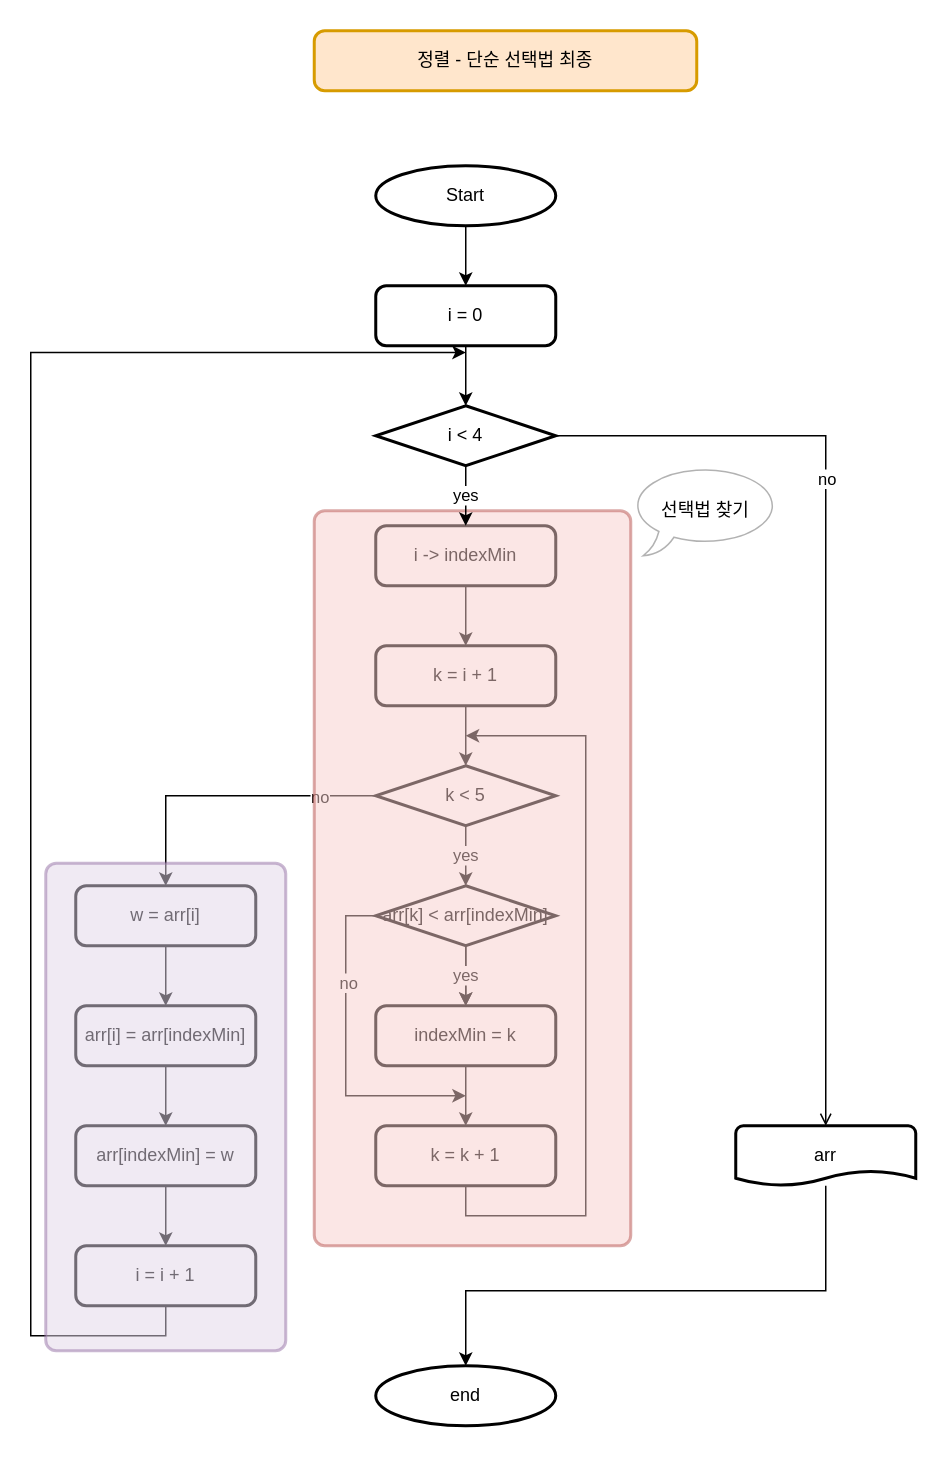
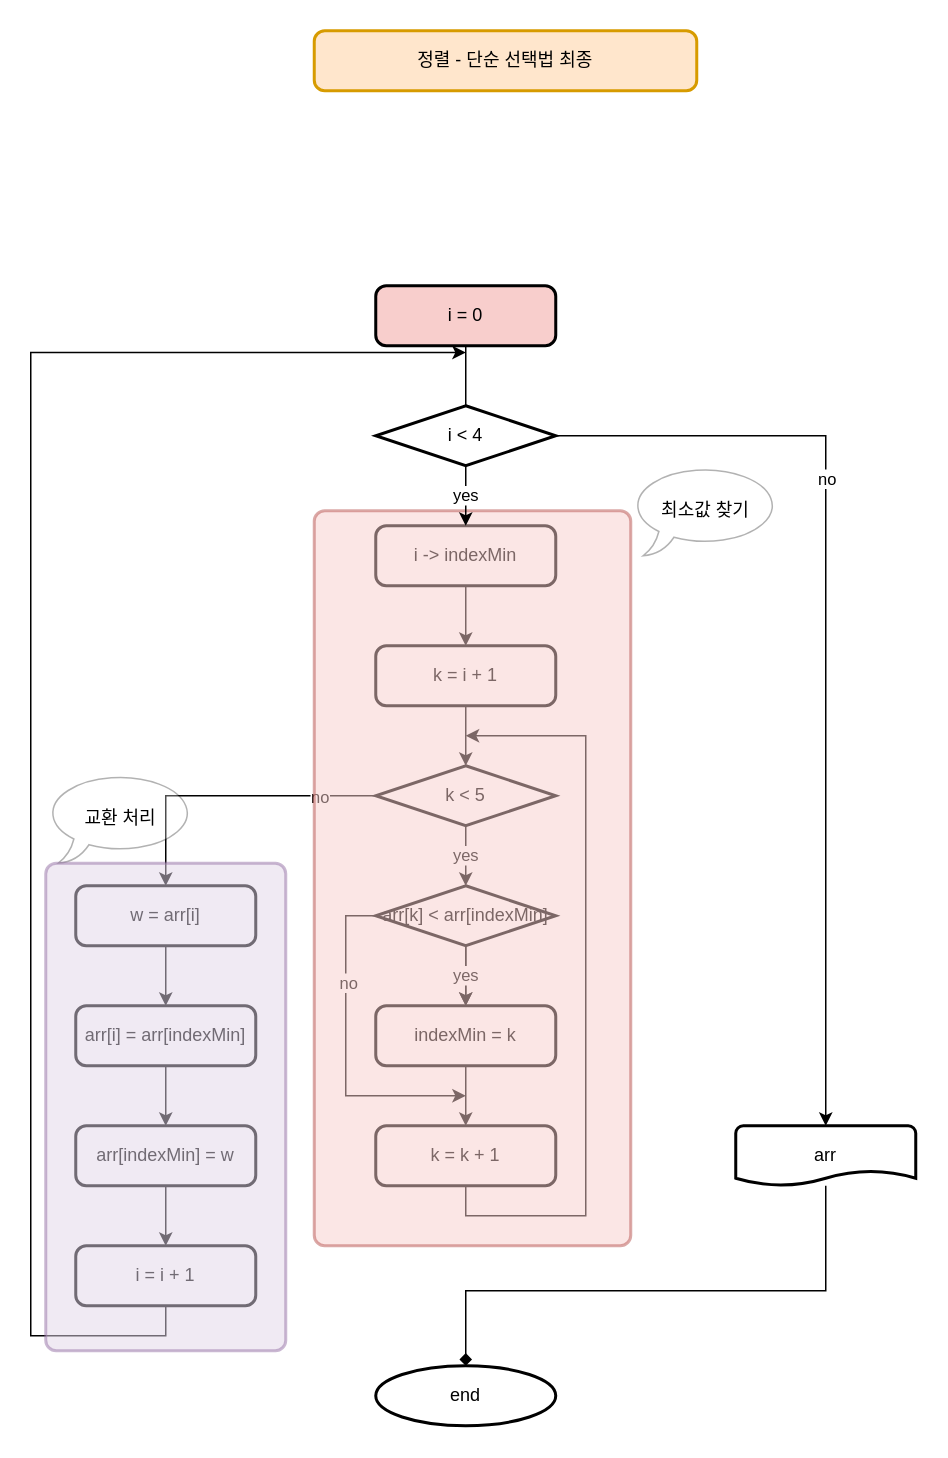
node "Start": removed
edge "Start" -> "i = 0": removed
node "i = 0": fillcolor #ffffff -> #f8cecc
edge "i = 0" -> "i < 4": arrowhead classic -> none
node "선택법 찾기": label "선택법 찾기" -> "최소값 찾기"
node "교환 처리": added
edge "i < 4" -> "arr": arrowhead open -> classic
edge "arr" -> "end": arrowhead classic -> diamond
